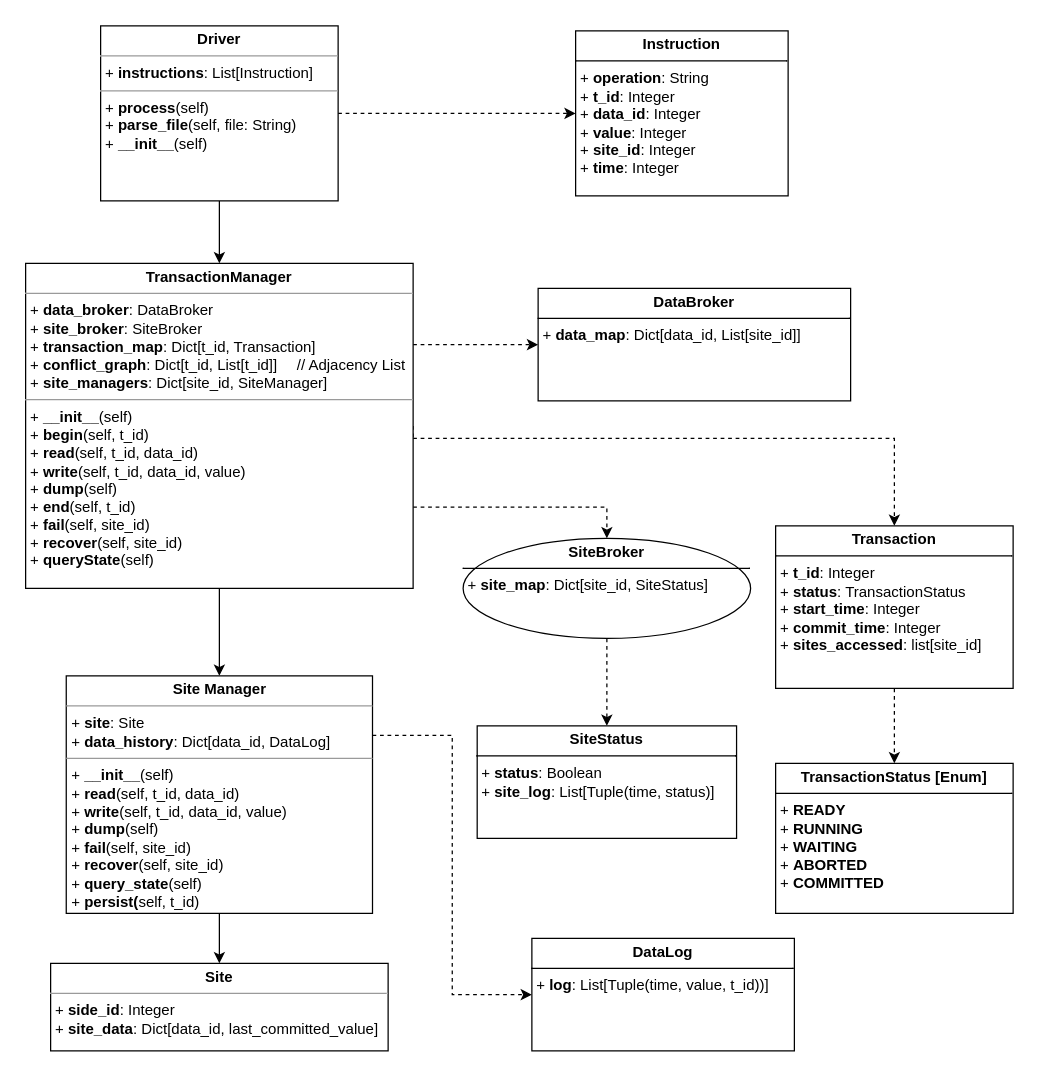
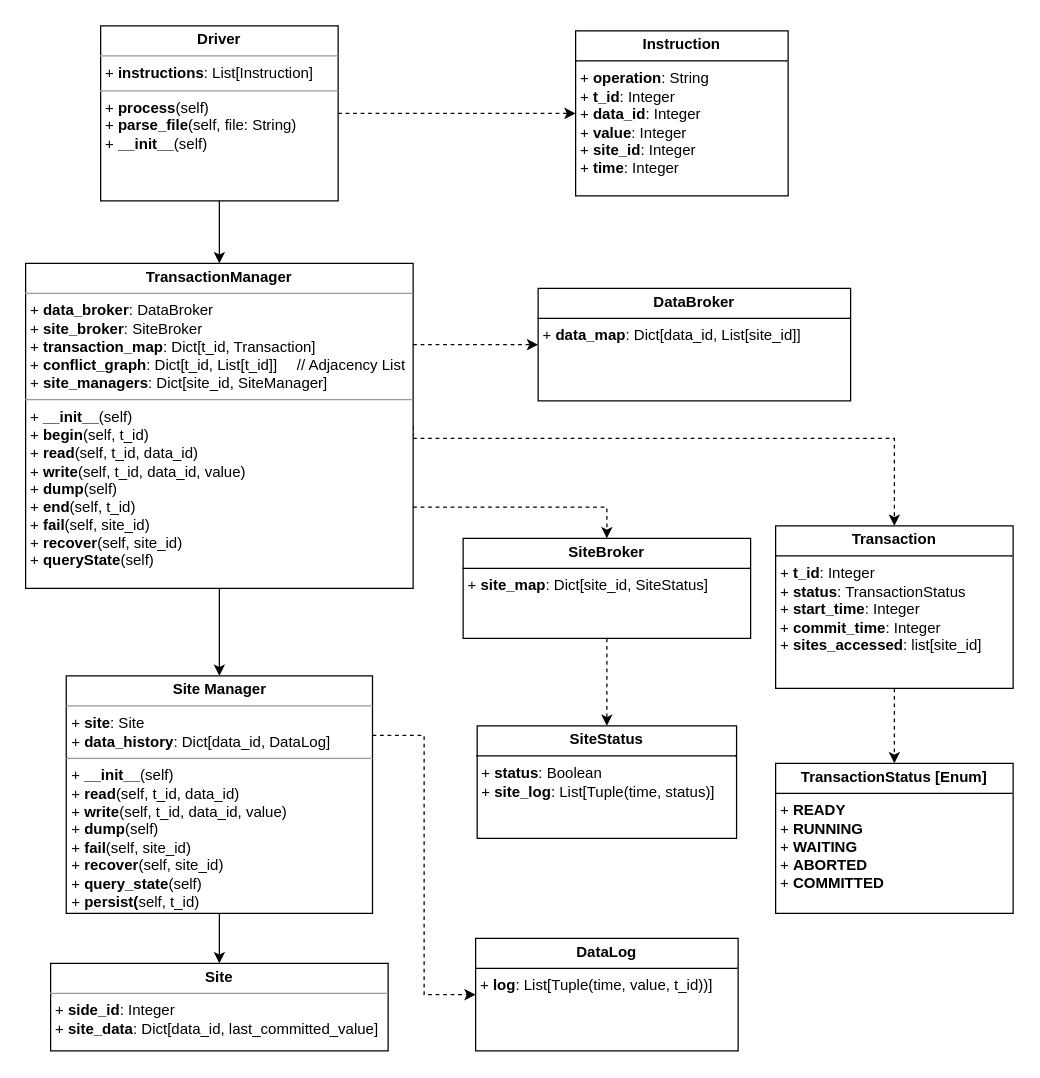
node "SiteBroker + site_map: Dict[site_id, SiteStatus]": shape ellipse -> rectangle
node "DataLog + log: List[Tuple(time, value, t_id))]": moved (663, 994) -> (607, 994)
